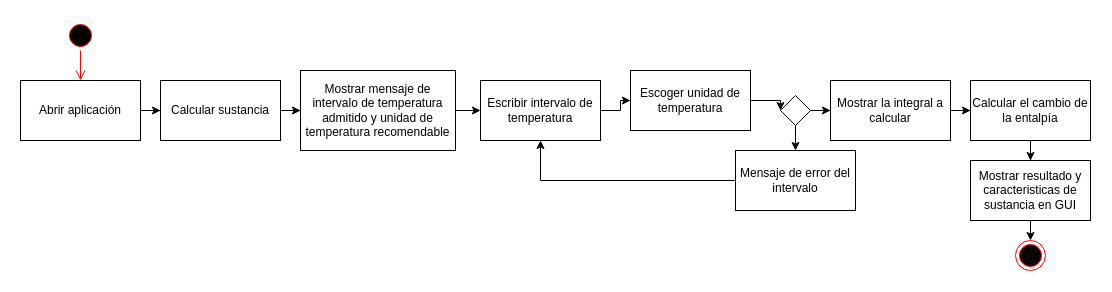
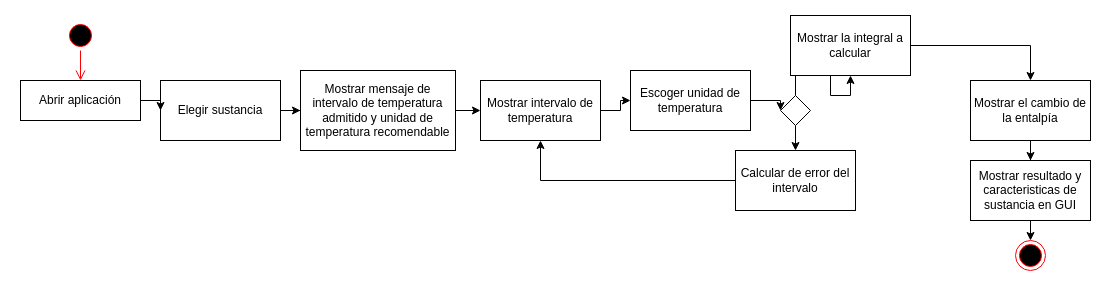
node "Abrir aplicación": size 120x60 -> 120x40
node "Calcular sustancia": label "Calcular sustancia" -> "Elegir sustancia"
node "Escribir intervalo de temperatura": label "Escribir intervalo de temperatura" -> "Mostrar intervalo de temperatura"
node "Mostrar la integral a calcular": moved (891, 111) -> (851, 46)
node "Calcular el cambio de la entalpía": label "Calcular el cambio de la entalpía" -> "Mostrar el cambio de la entalpía"
node "Mensaje de error del intervalo": label "Mensaje de error del intervalo" -> "Calcular de error del intervalo"
